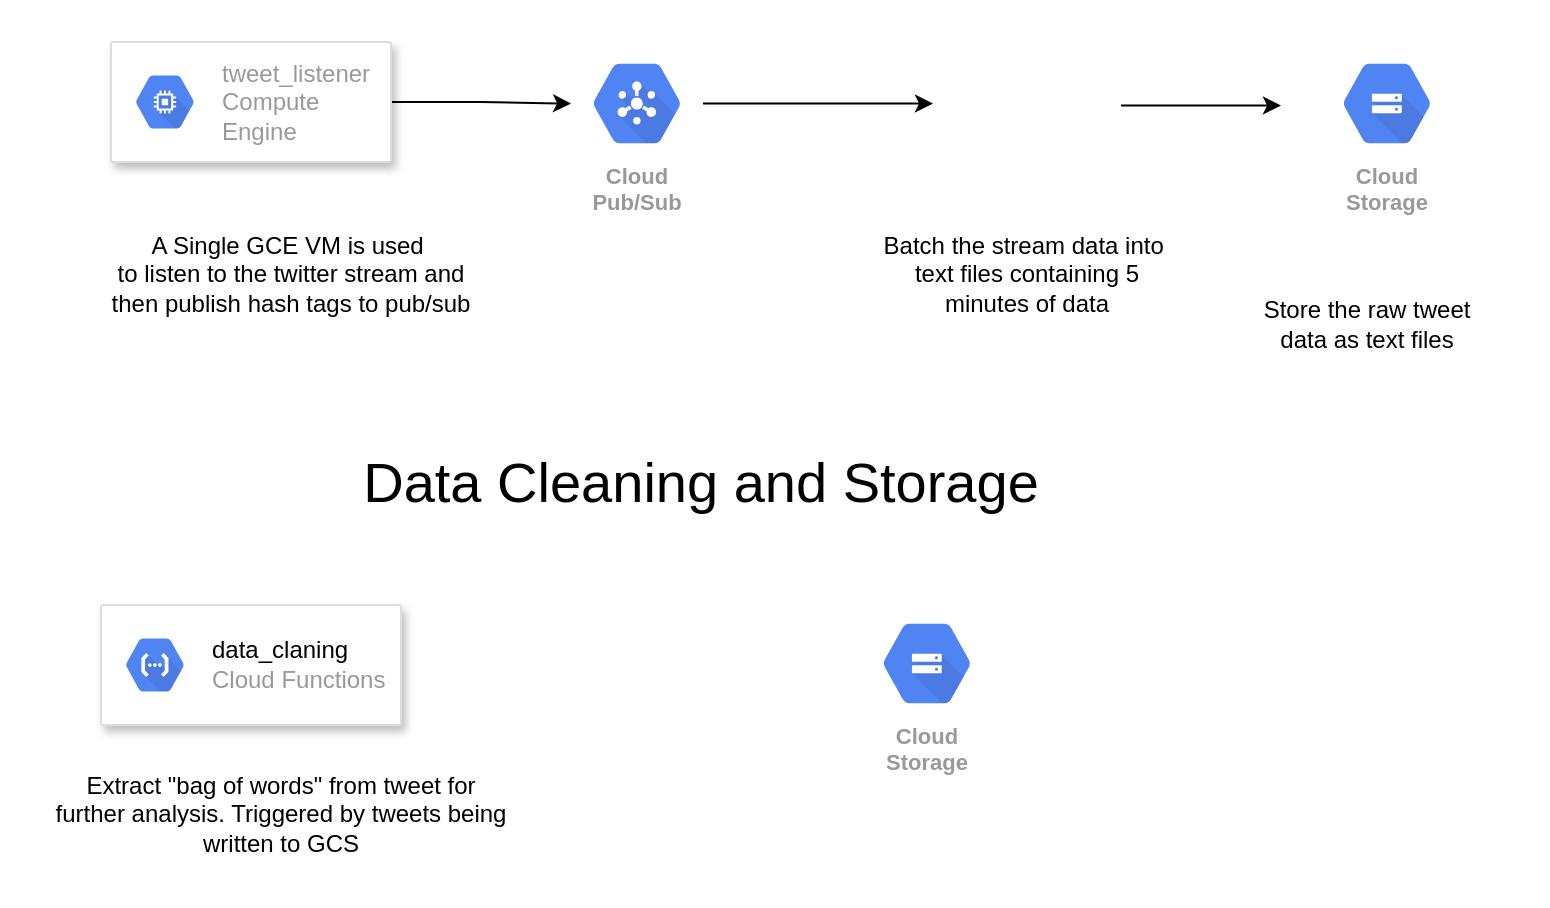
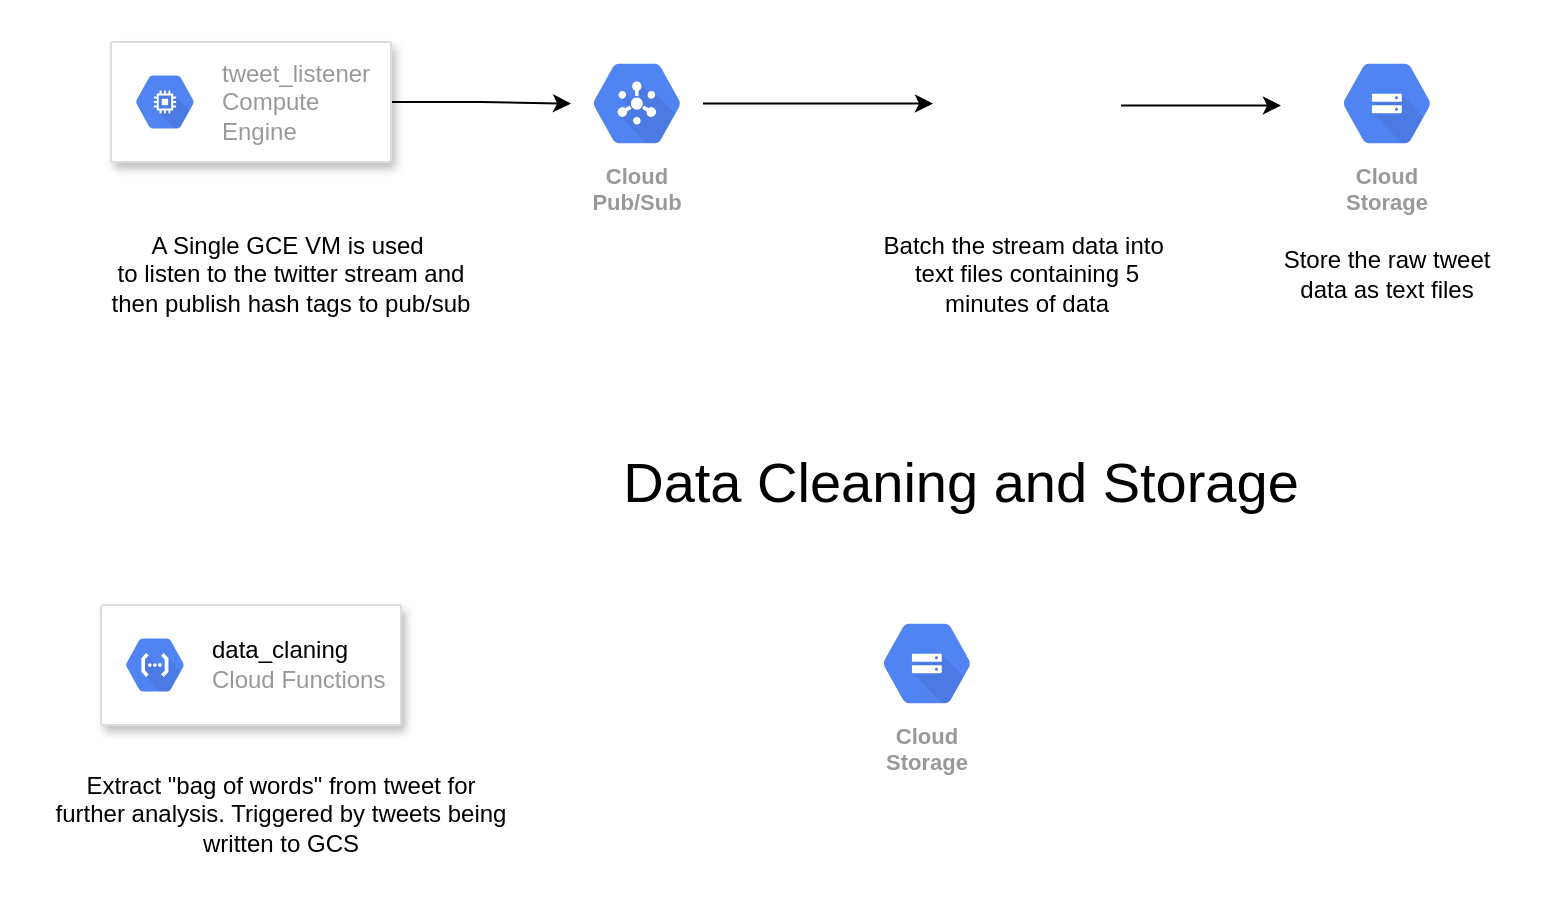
node "Store the raw tweet data as text files": moved (1367, 325) -> (1387, 275)
node "Data Cleaning and Storage": moved (701, 455) -> (961, 455)
